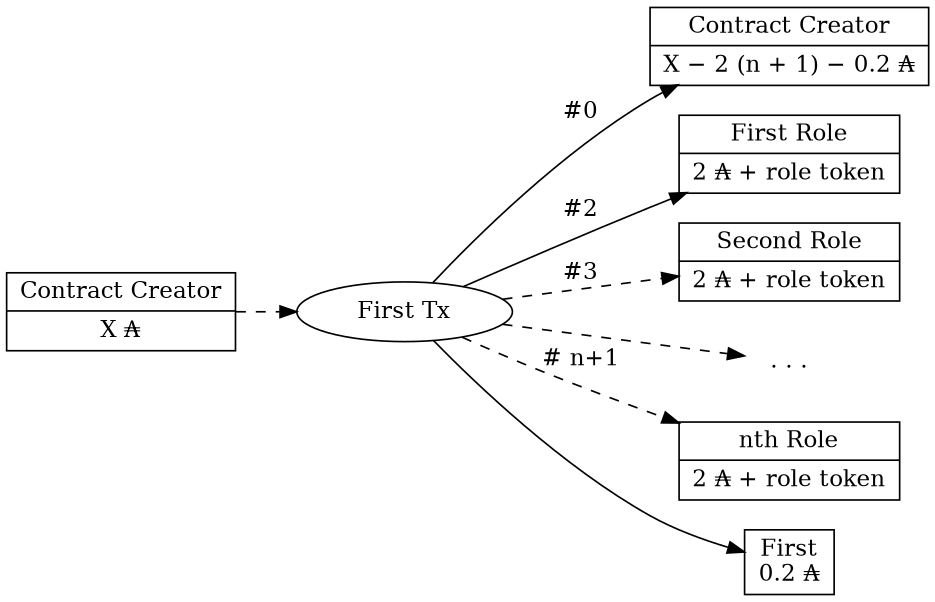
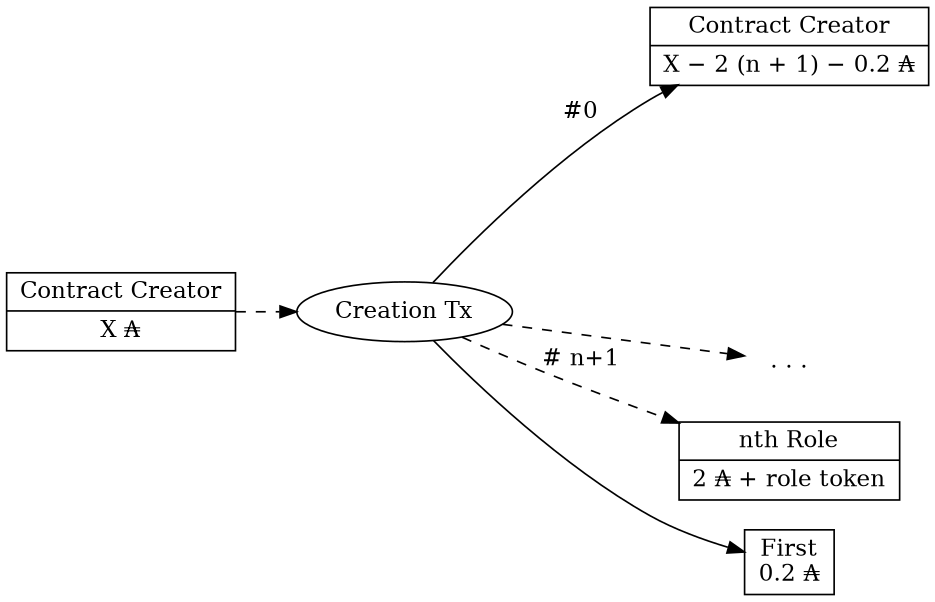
node "First Role": removed
node "Second Role": removed
node "First Tx": label "First Tx" -> "Creation Tx"
